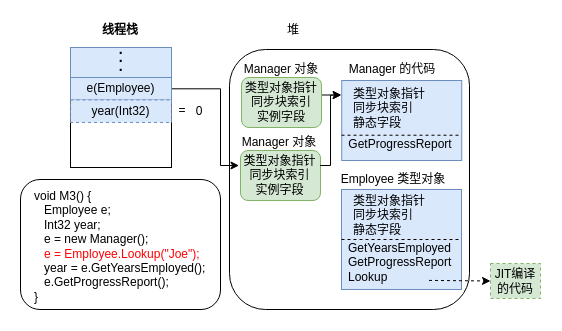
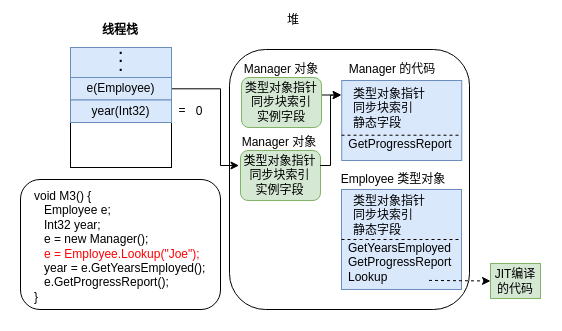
node "堆": moved (294, 31) -> (294, 21)
node "year(Int32)": style dashed -> solid
node "JIT编译 的代码": style dashed -> solid
